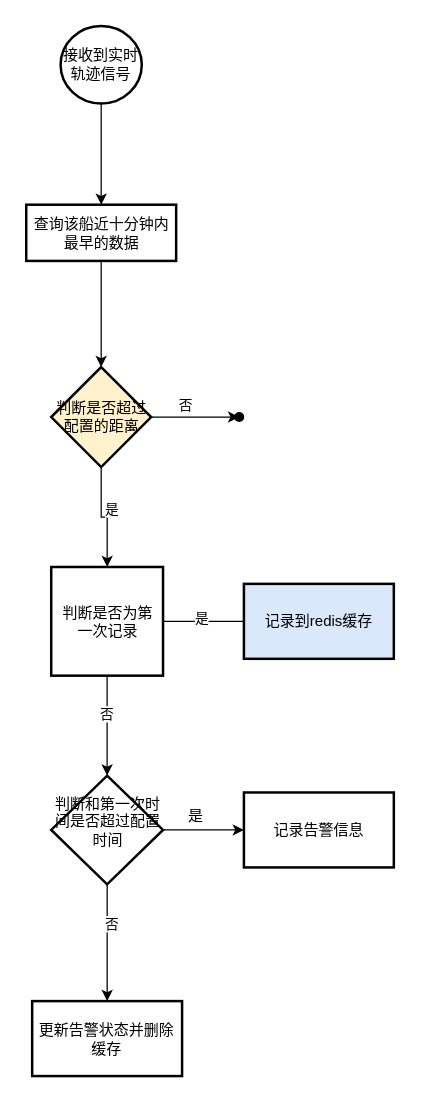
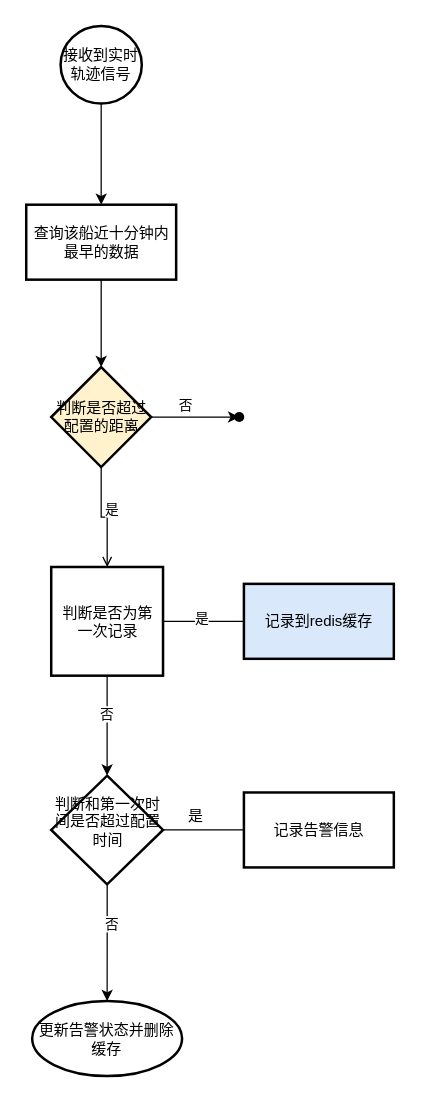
node "查询该船近十分钟内最早的数据": size 150x56 -> 150x75
edge "判断是否超过配置的距离" -> "判断是否为第 一次记录": arrowhead classic -> open
edge "判断和第一次时间是否超过配置时间" -> "记录告警信息": arrowhead classic -> none
node "更新告警状态并删除缓存": shape rectangle -> ellipse
